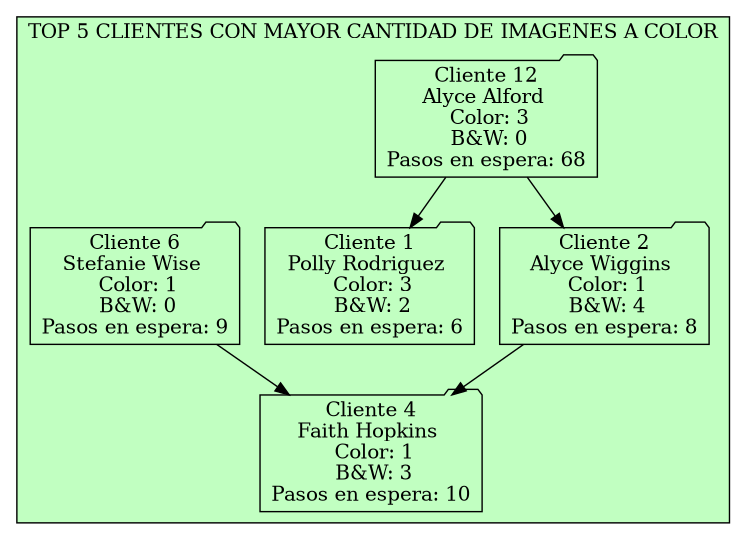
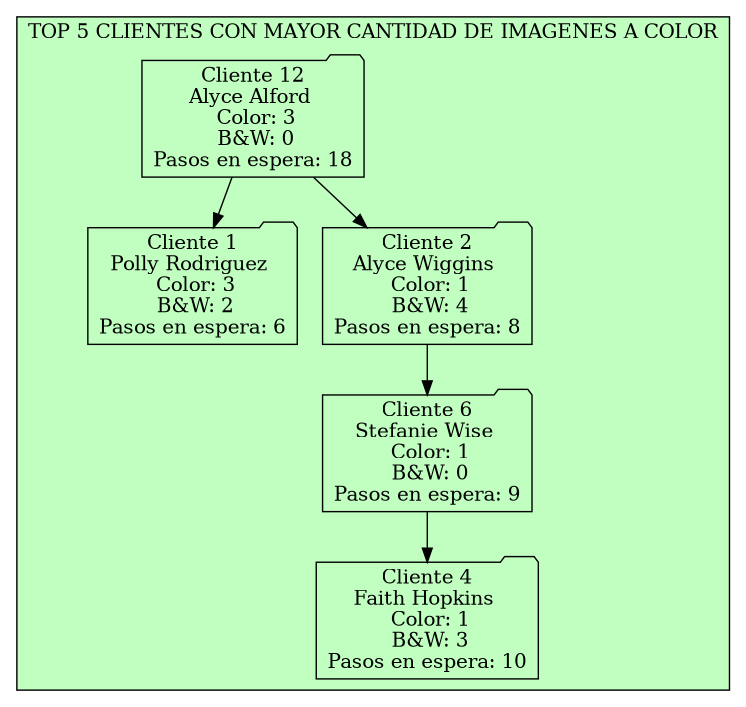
node "Cliente 12 Alyce Alford Color: 3 B&W: 0 Pasos en espera: 68": label "Cliente 12 Alyce Alford Color: 3 B&W: 0 Pasos en espera: 68" -> "Cliente 12 Alyce Alford Color: 3 B&W: 0 Pasos en espera: 18"
edge "Cliente 2 Alyce Wiggins Color: 1 B&W: 4 Pasos en espera: 8" -> "Cliente 4 Faith Hopkins Color: 1 B&W: 3 Pasos en espera: 10": now "Cliente 2 Alyce Wiggins Color: 1 B&W: 4 Pasos en espera: 8" -> "Cliente 6 Stefanie Wise Color: 1 B&W: 0 Pasos en espera: 9"
